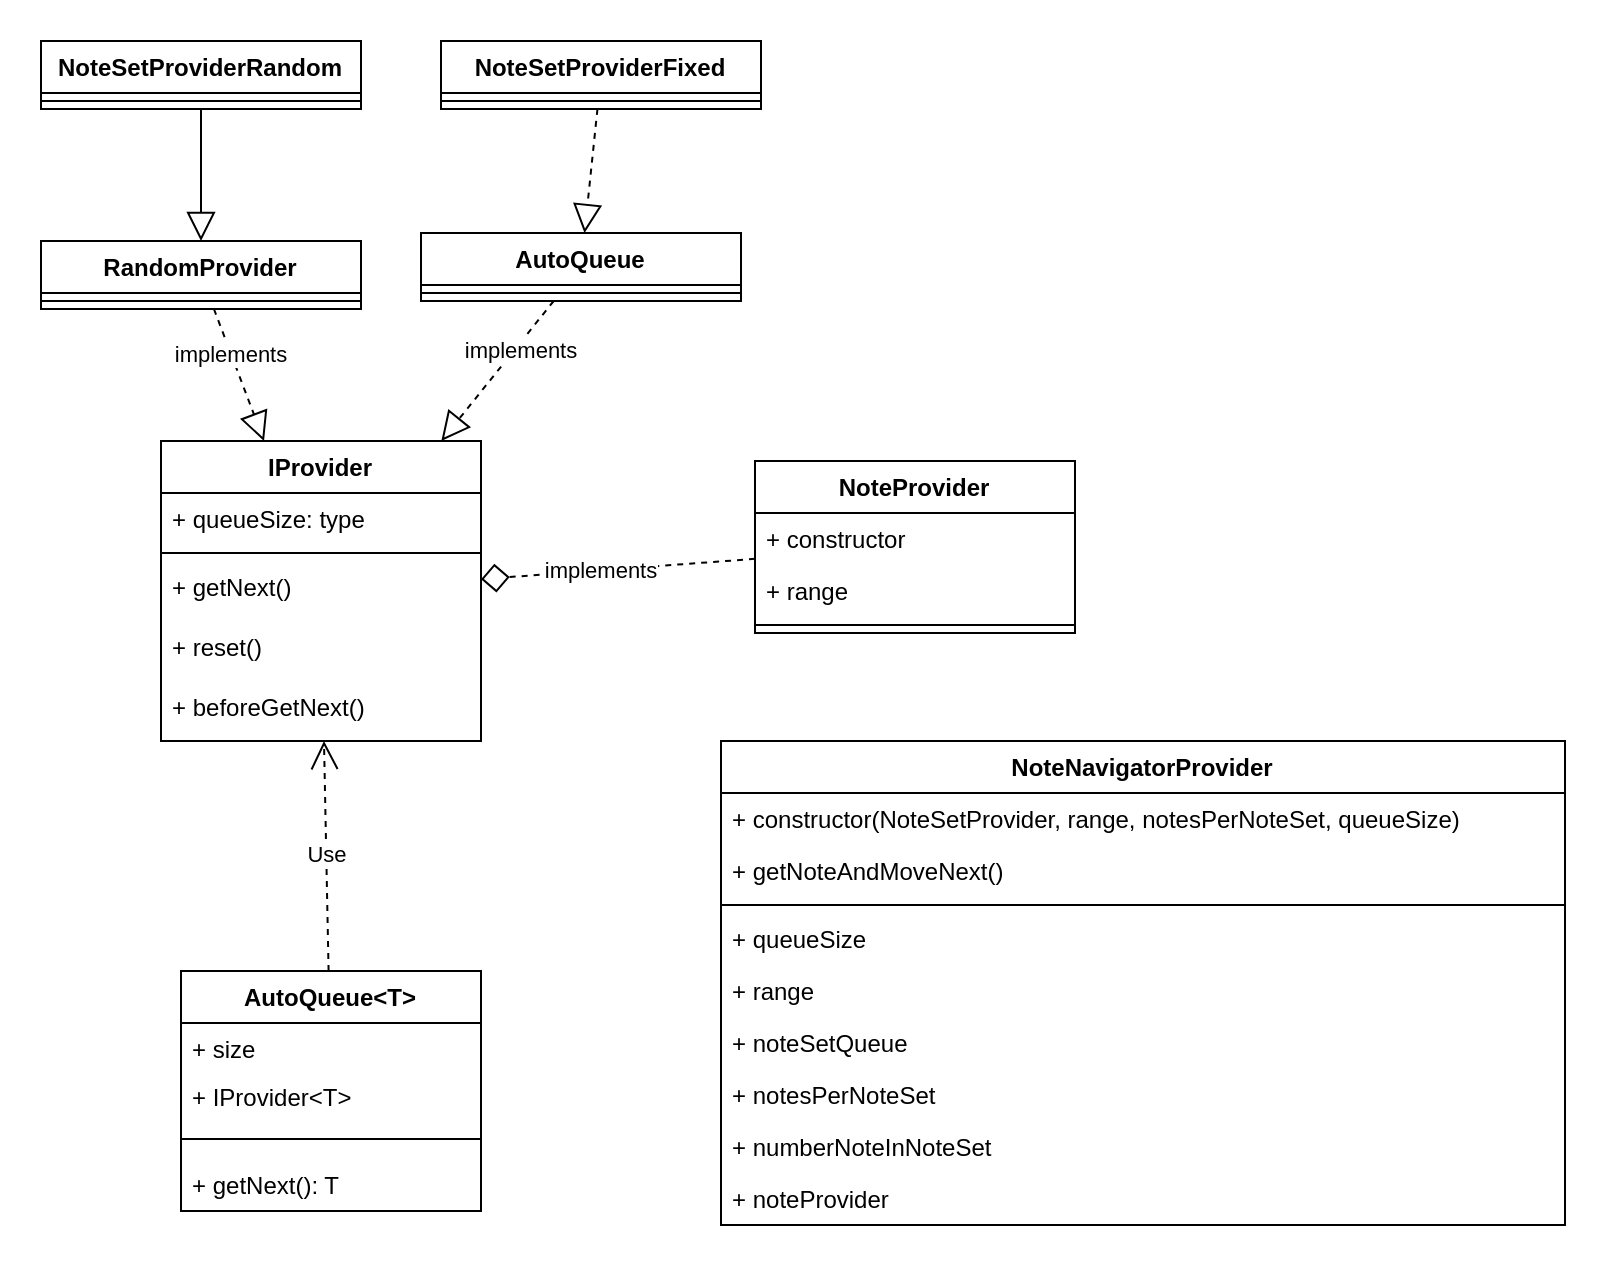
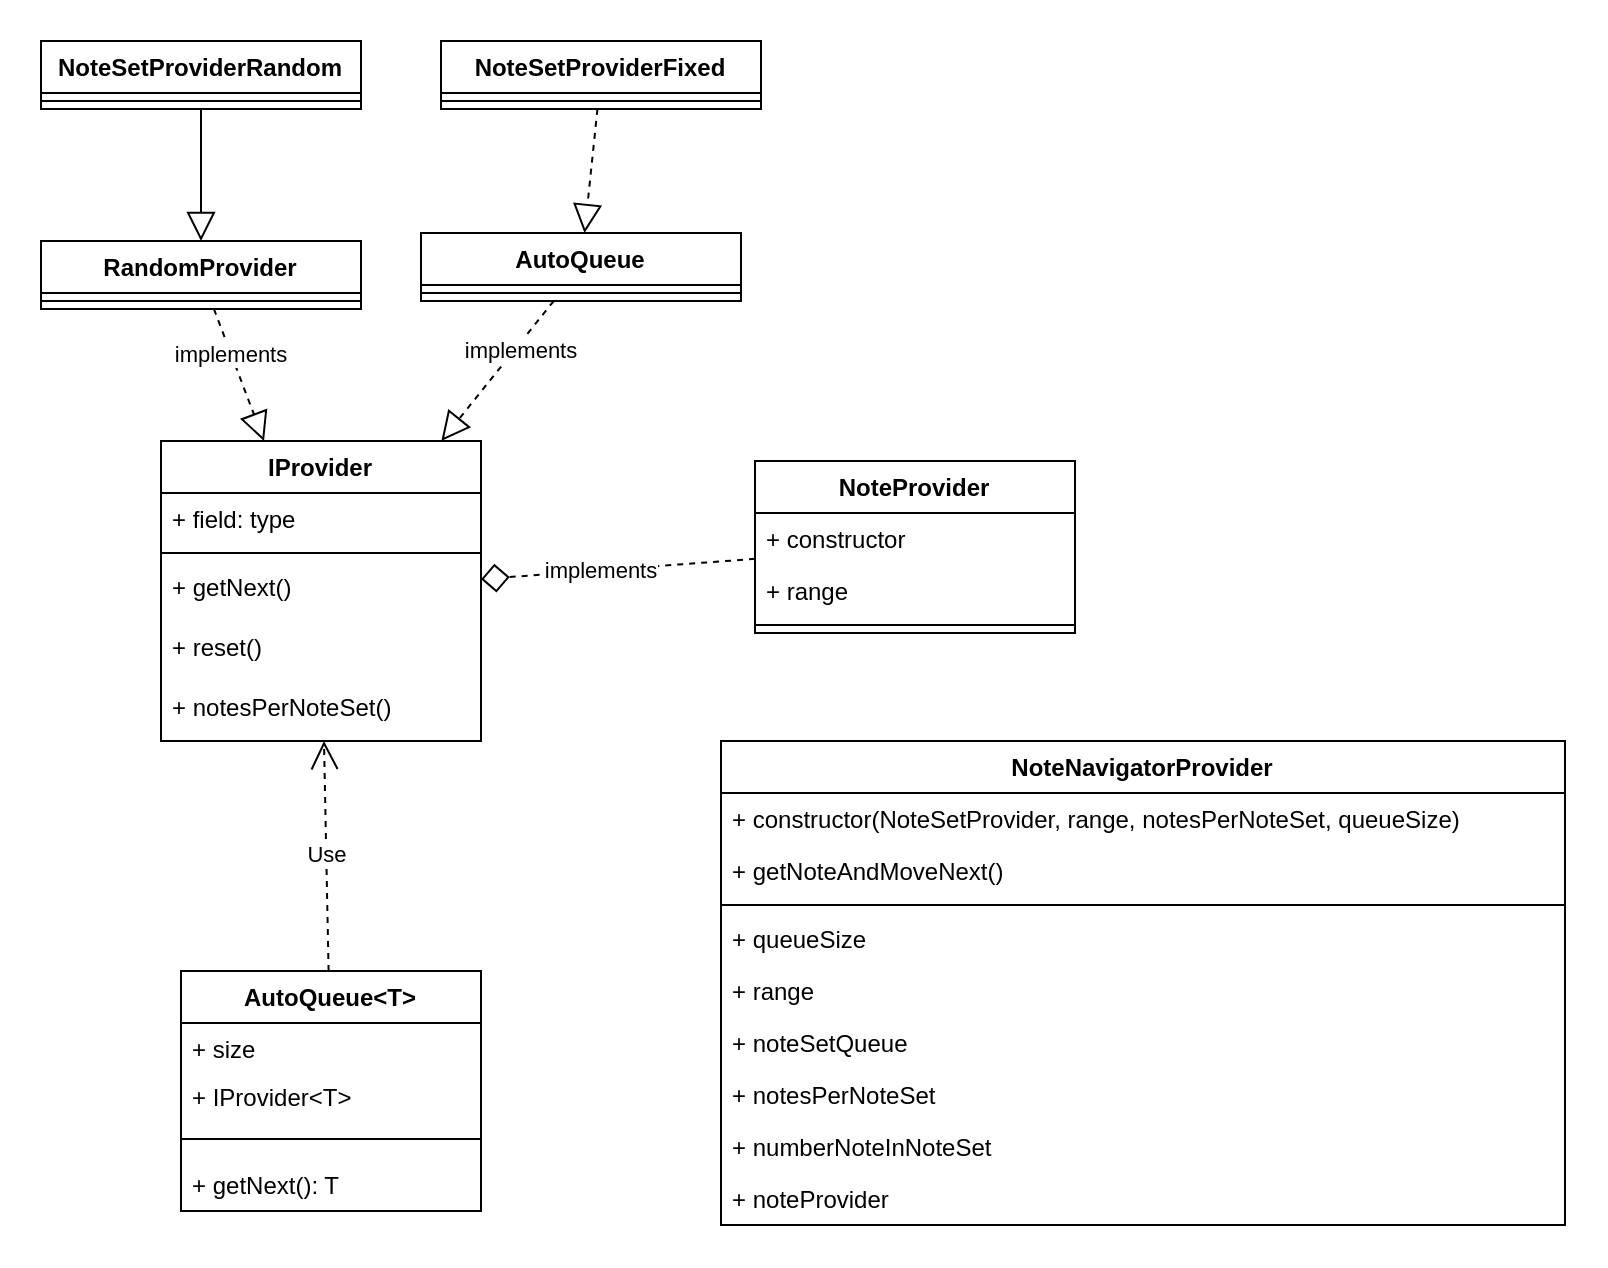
node "+ queueSize: type": label "+ queueSize: type" -> "+ field: type"
node "+ beforeGetNext()": label "+ beforeGetNext()" -> "+ notesPerNoteSet()"
